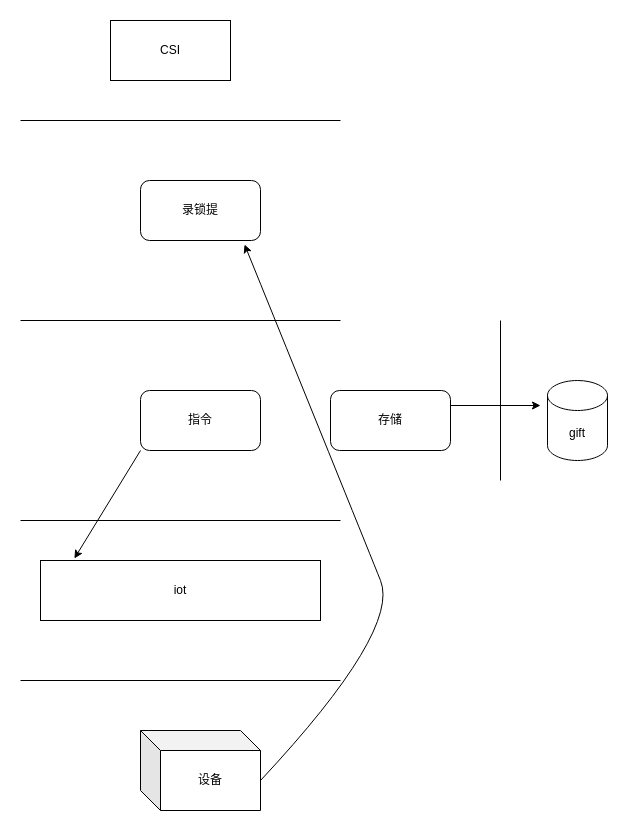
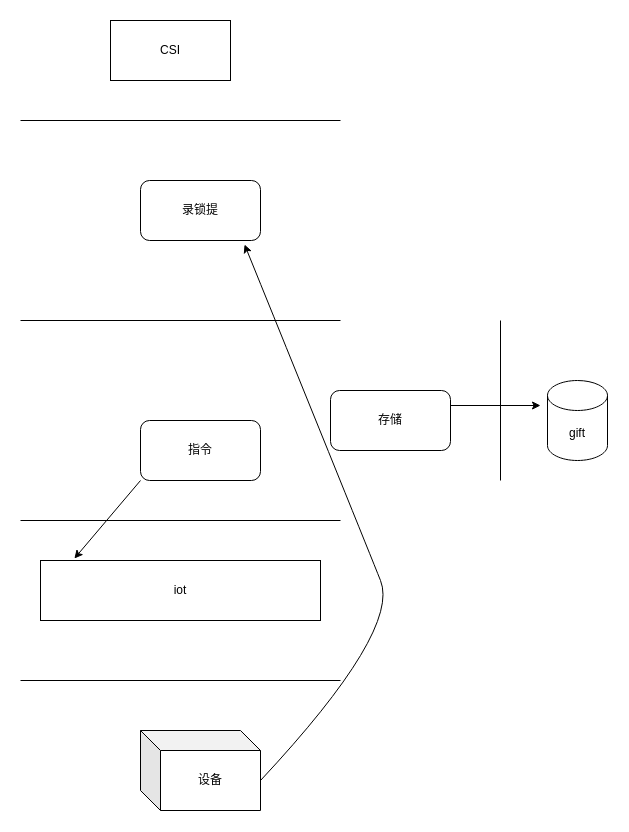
node "指令": moved (201, 421) -> (201, 451)
